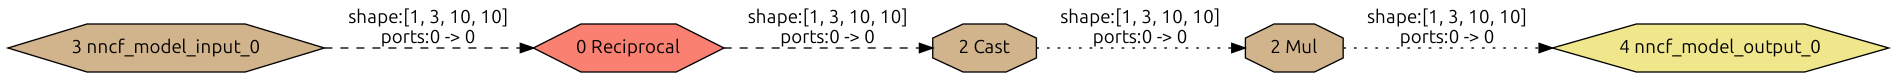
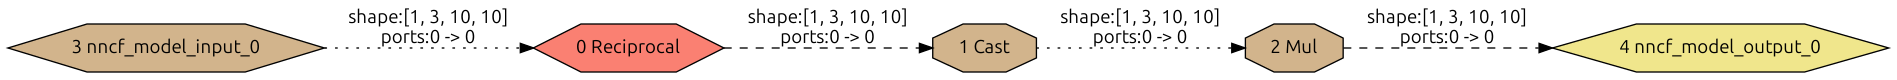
edge "3 nncf_model_input_0" -> "0 Reciprocal": style dashed -> dotted
node "2 Cast": label "2 Cast" -> "1 Cast"
edge "2 Mul" -> "4 nncf_model_output_0": style dotted -> dashed
